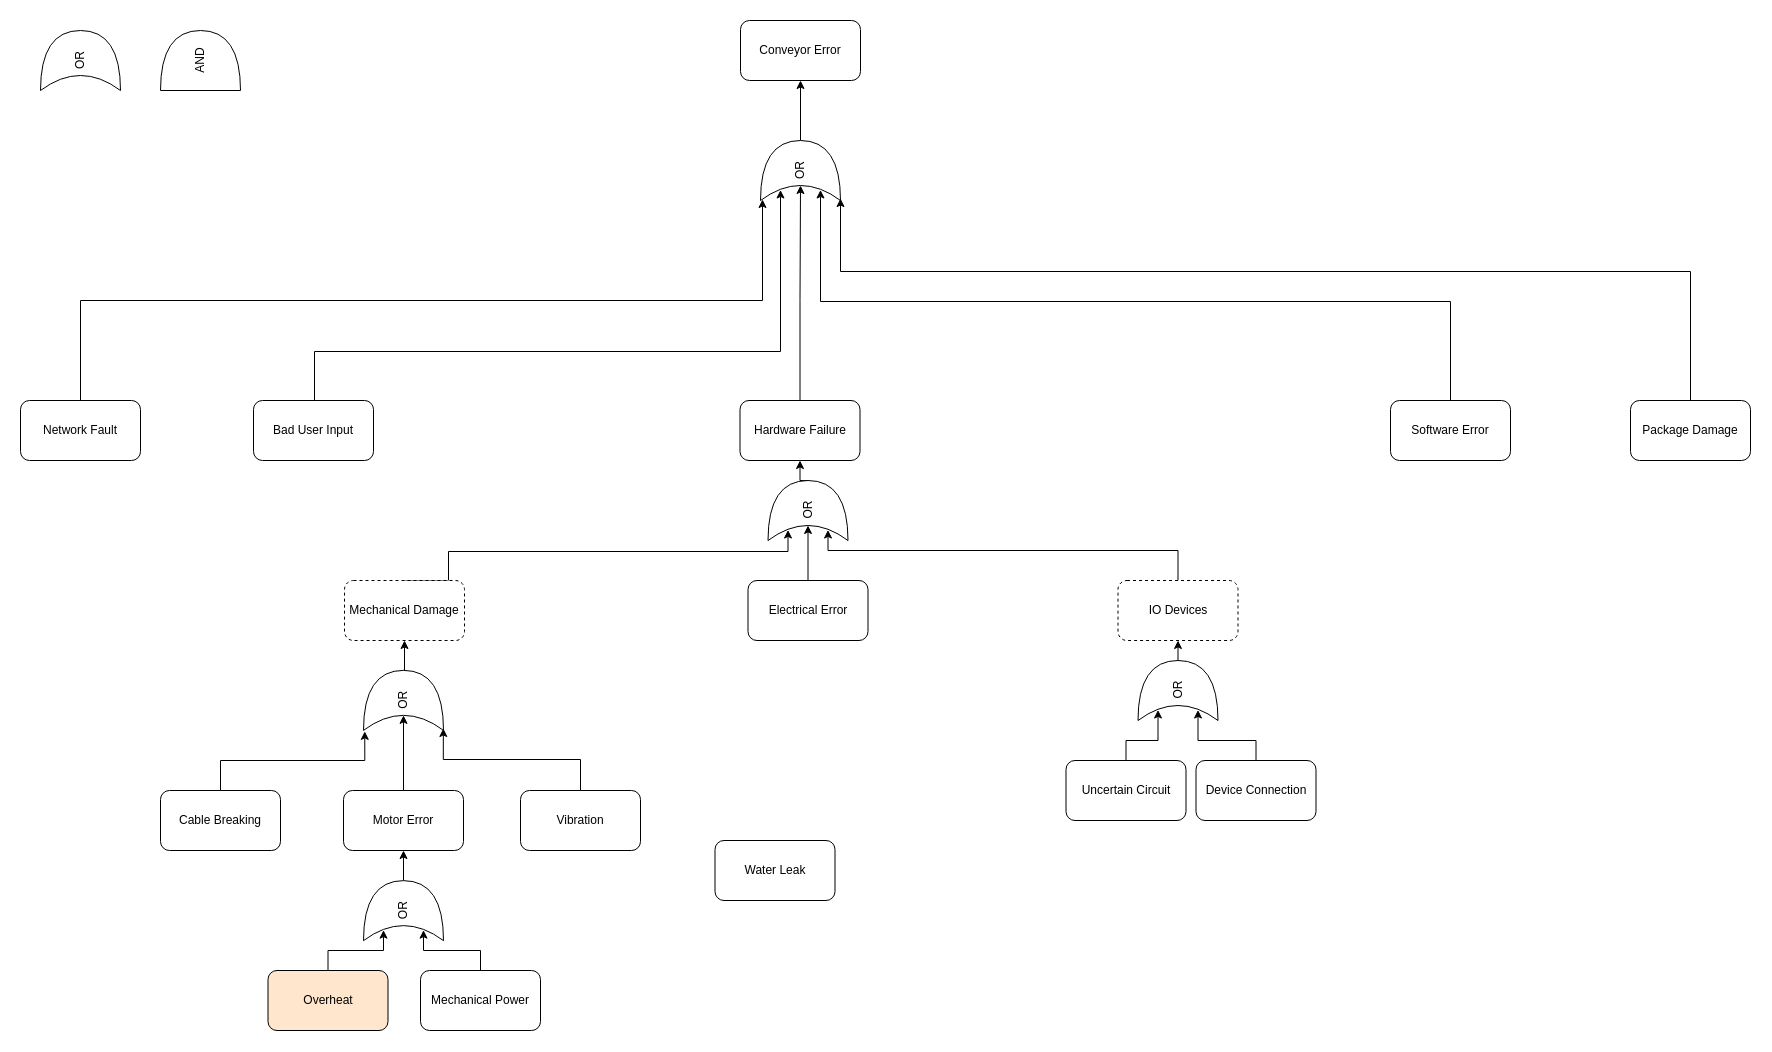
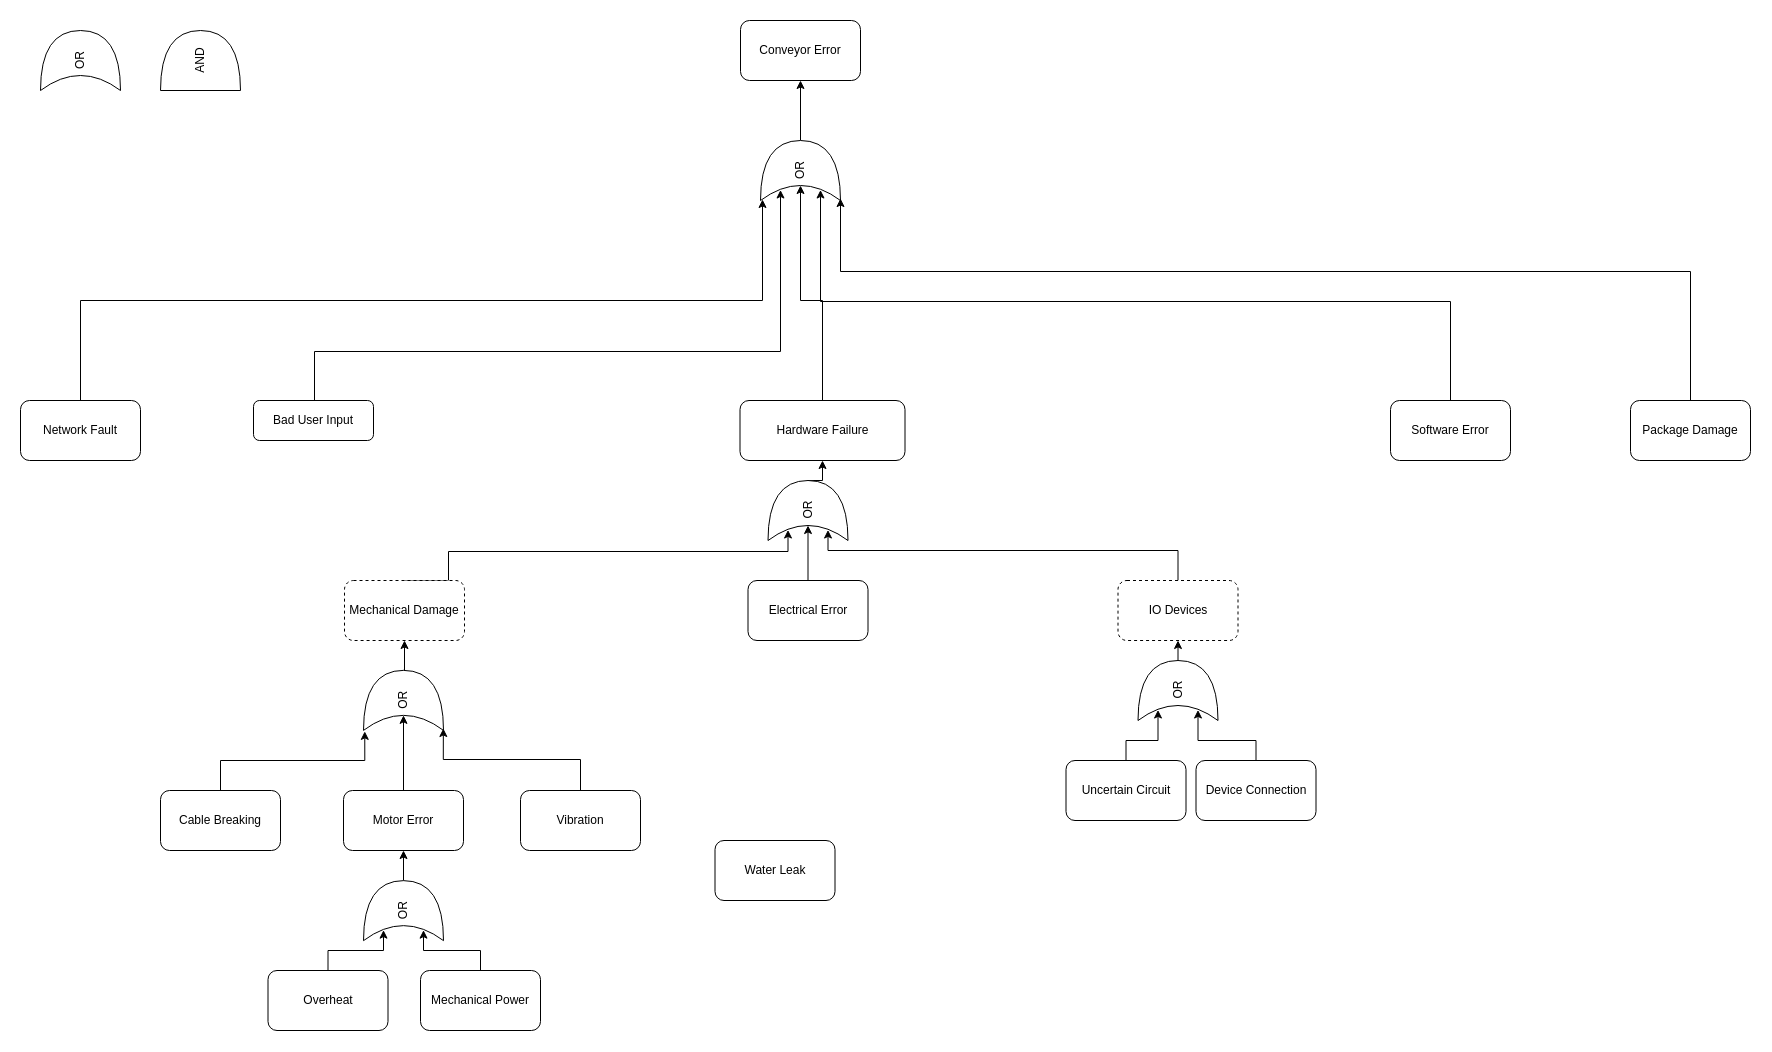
node "Bad User Input": size 120x60 -> 120x40
node "Hardware Failure": size 120x60 -> 165x60
node "Overheat": fillcolor #ffe6cc -> #ffffff
